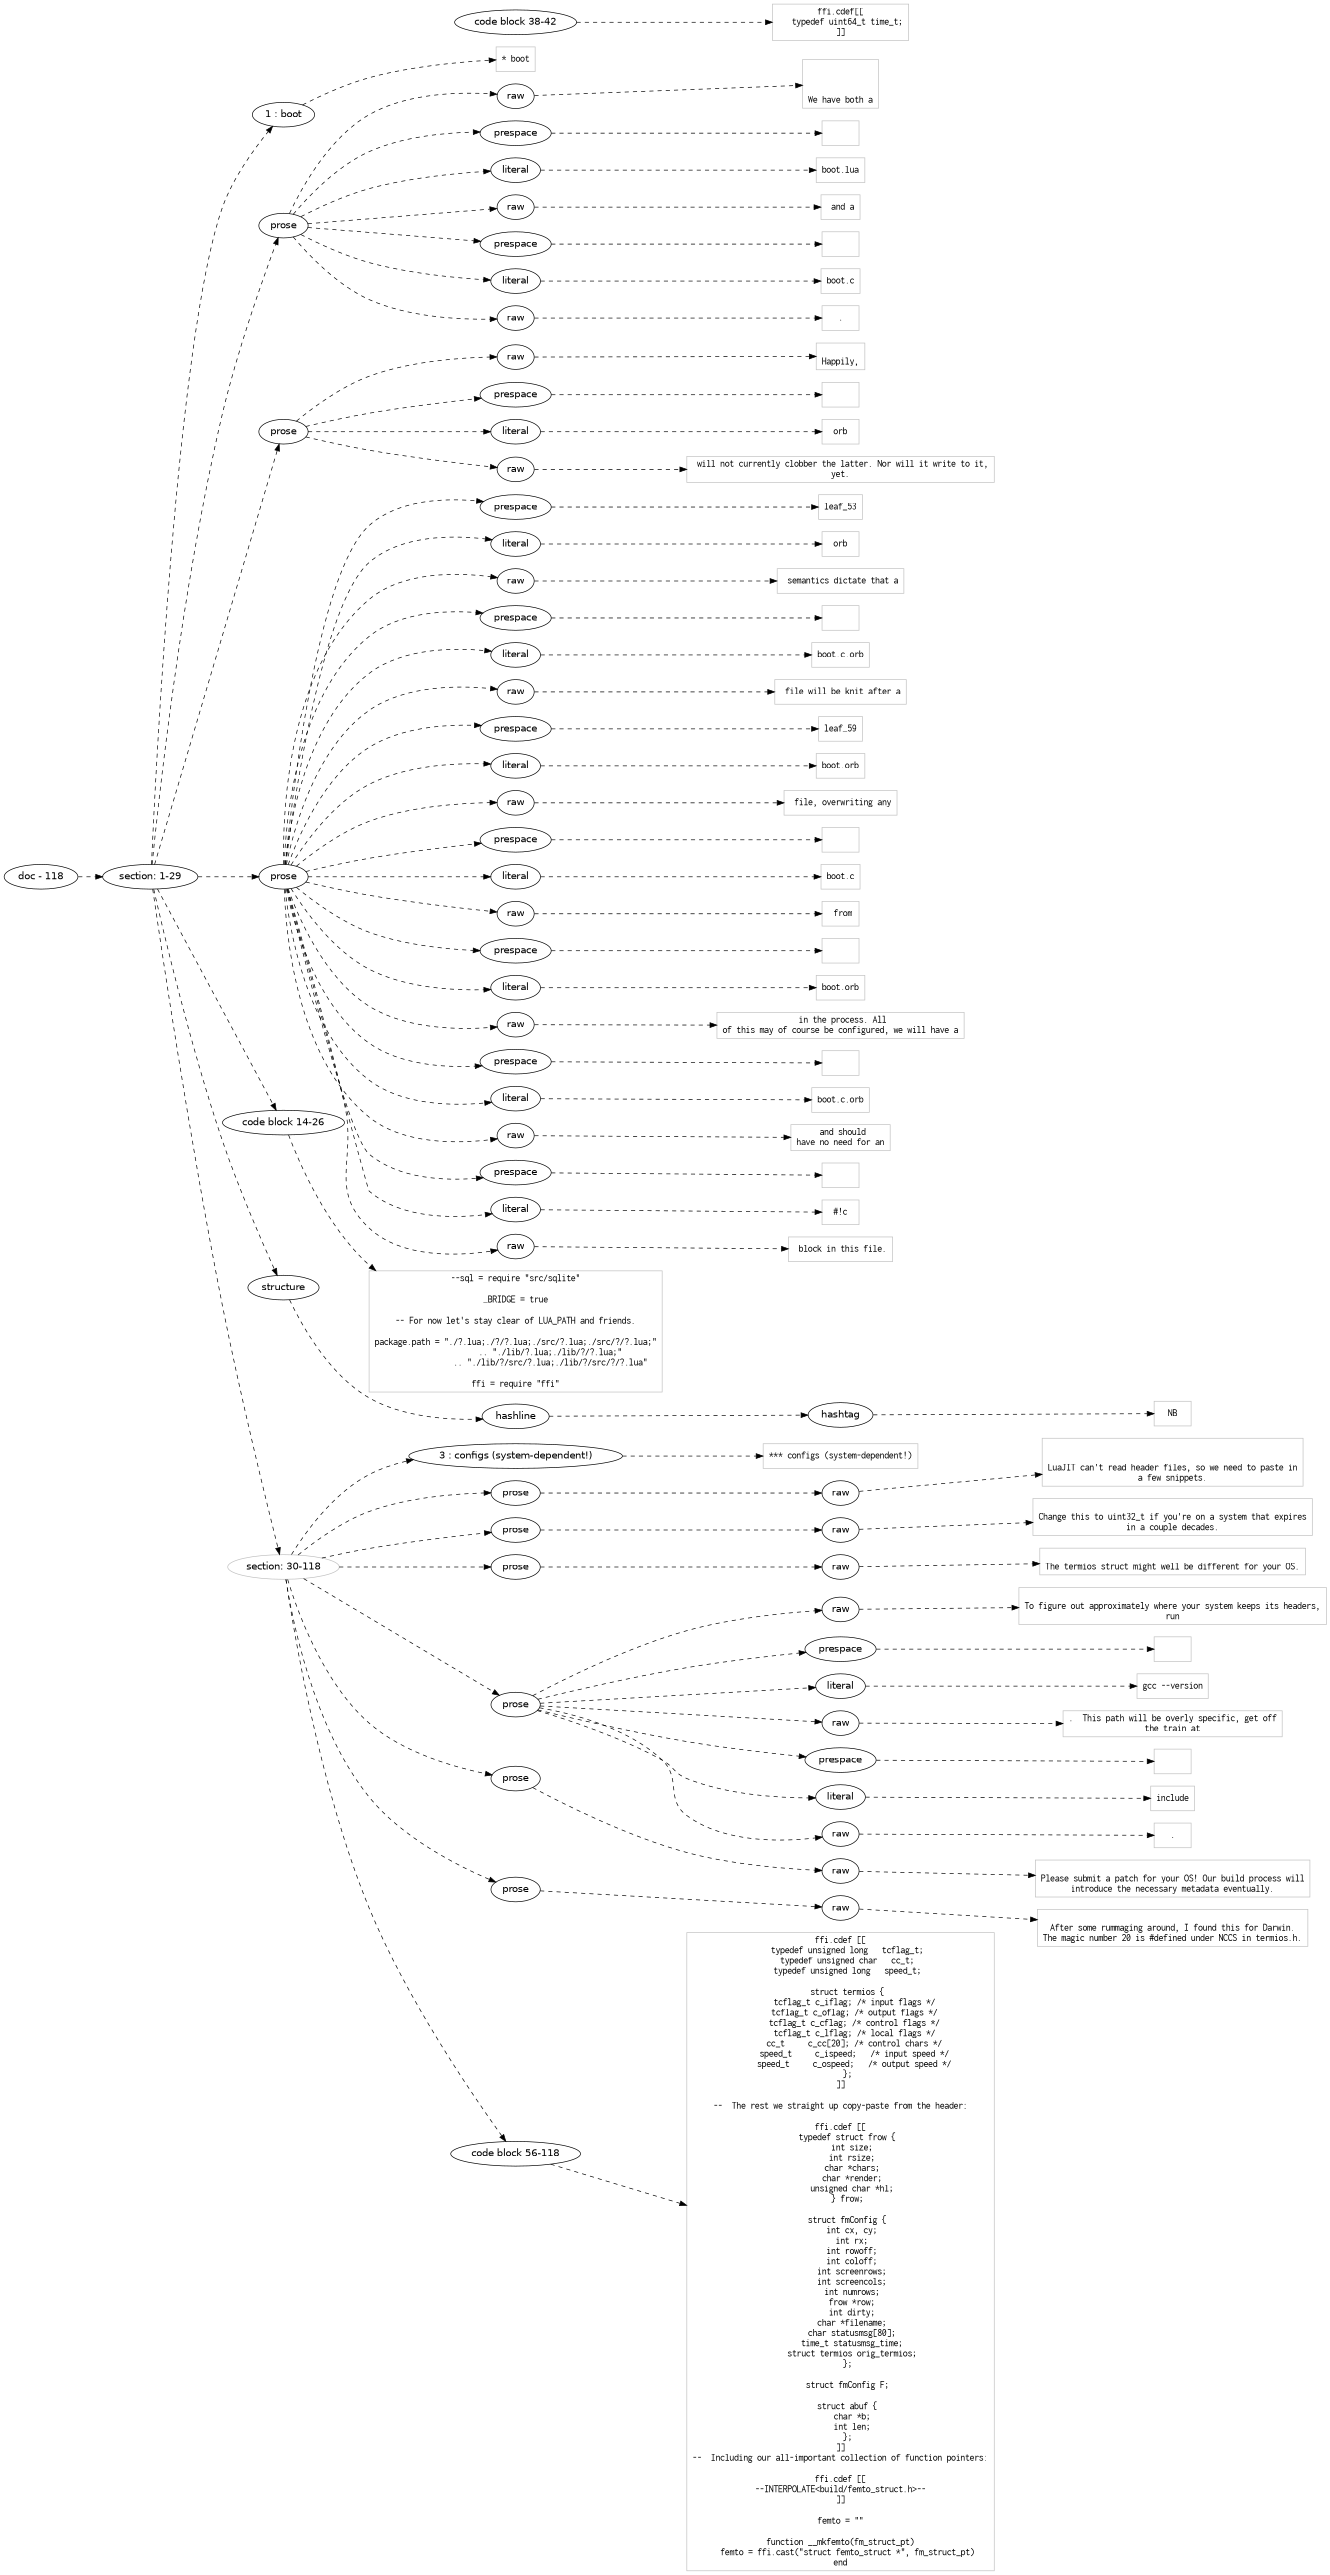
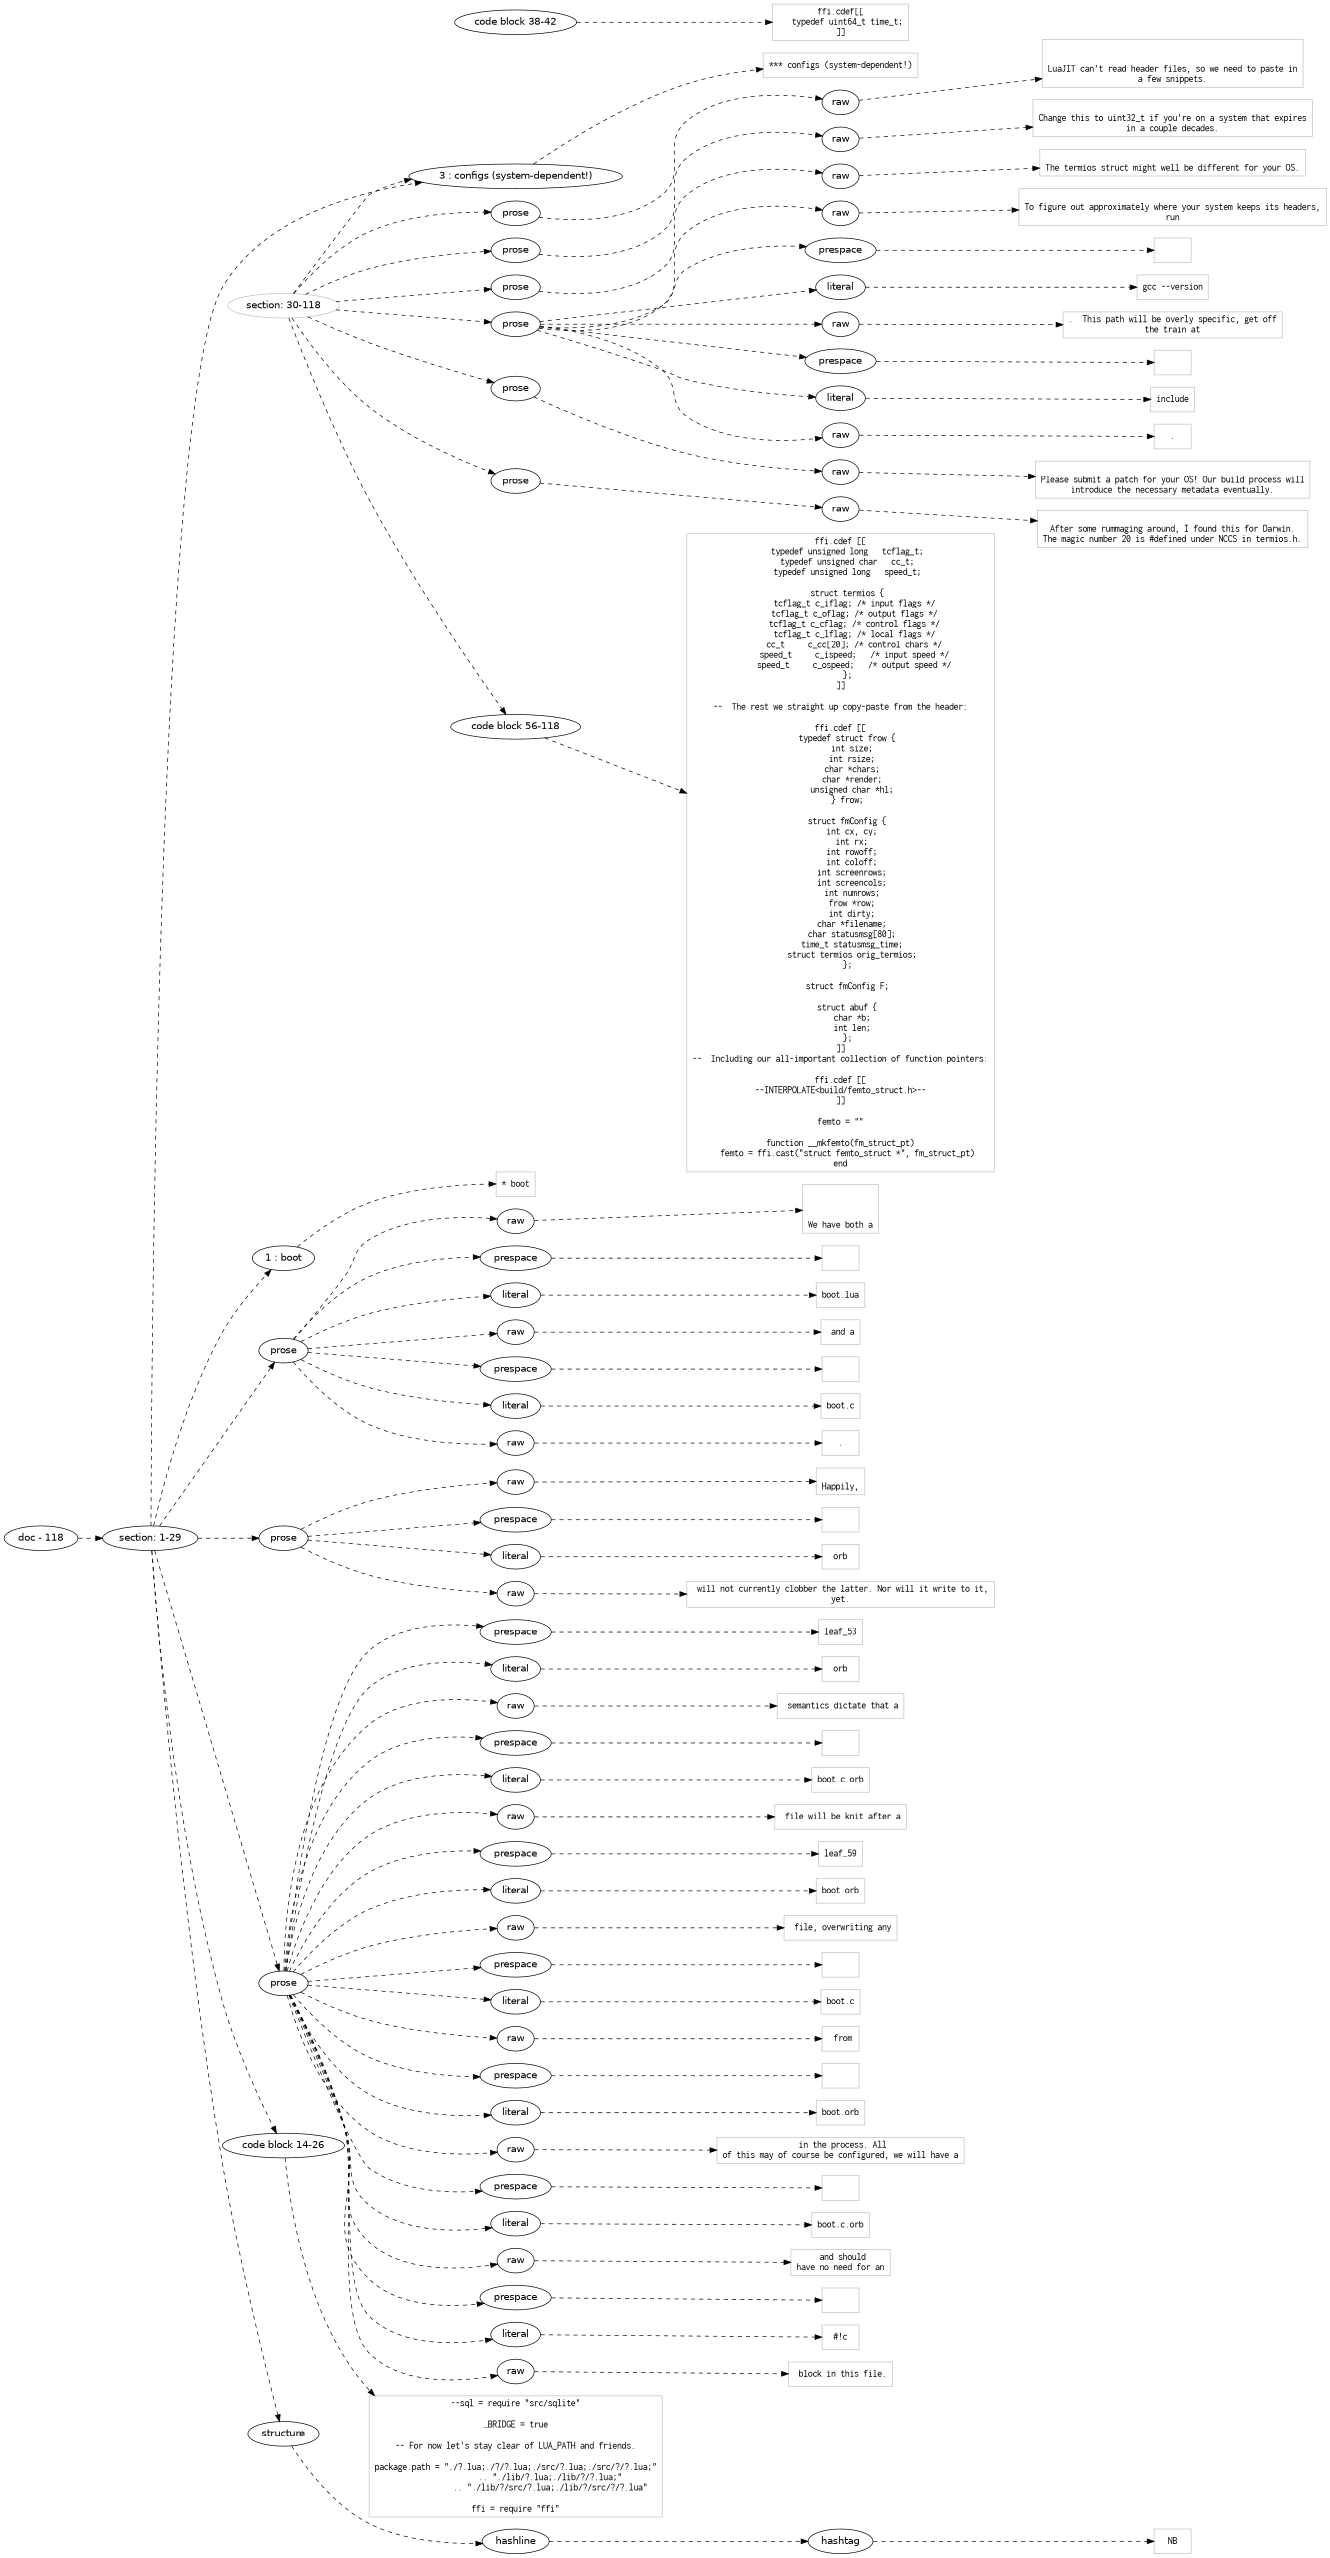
edge "section: 1-29" -> "section: 30-118": now "section: 1-29" -> "3 : configs (system-dependent!)"
